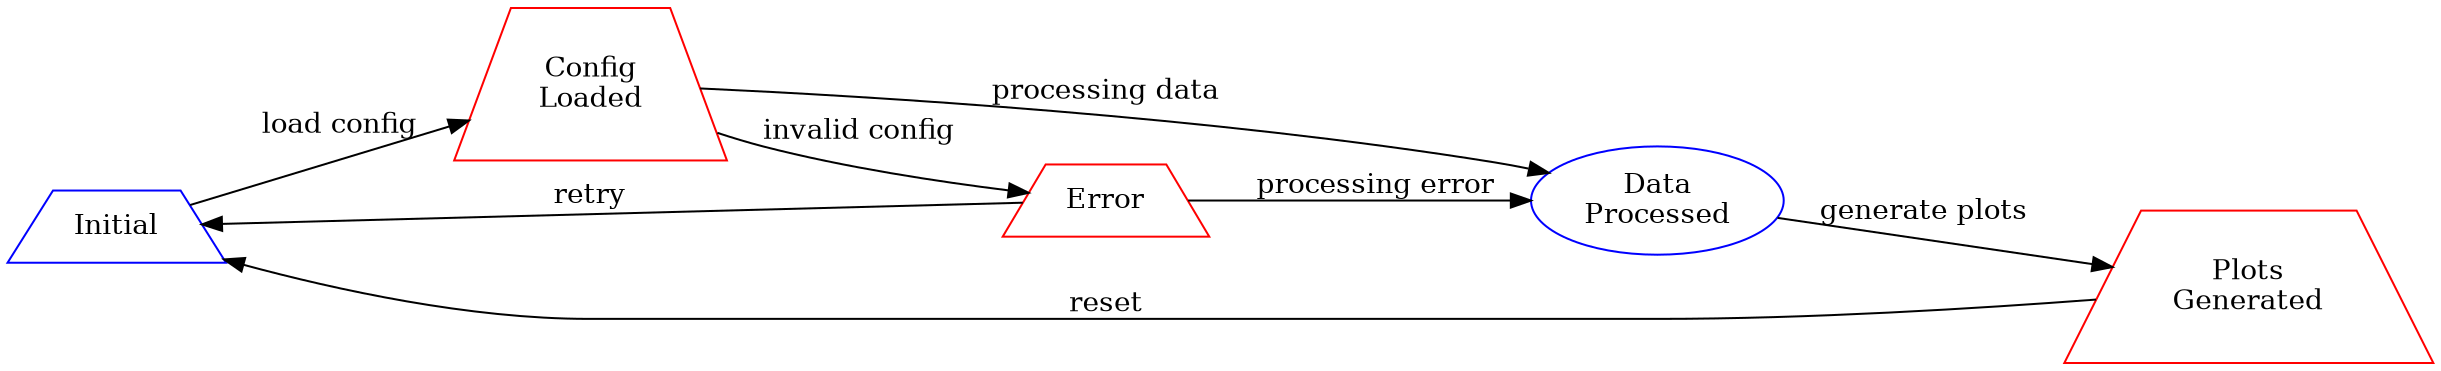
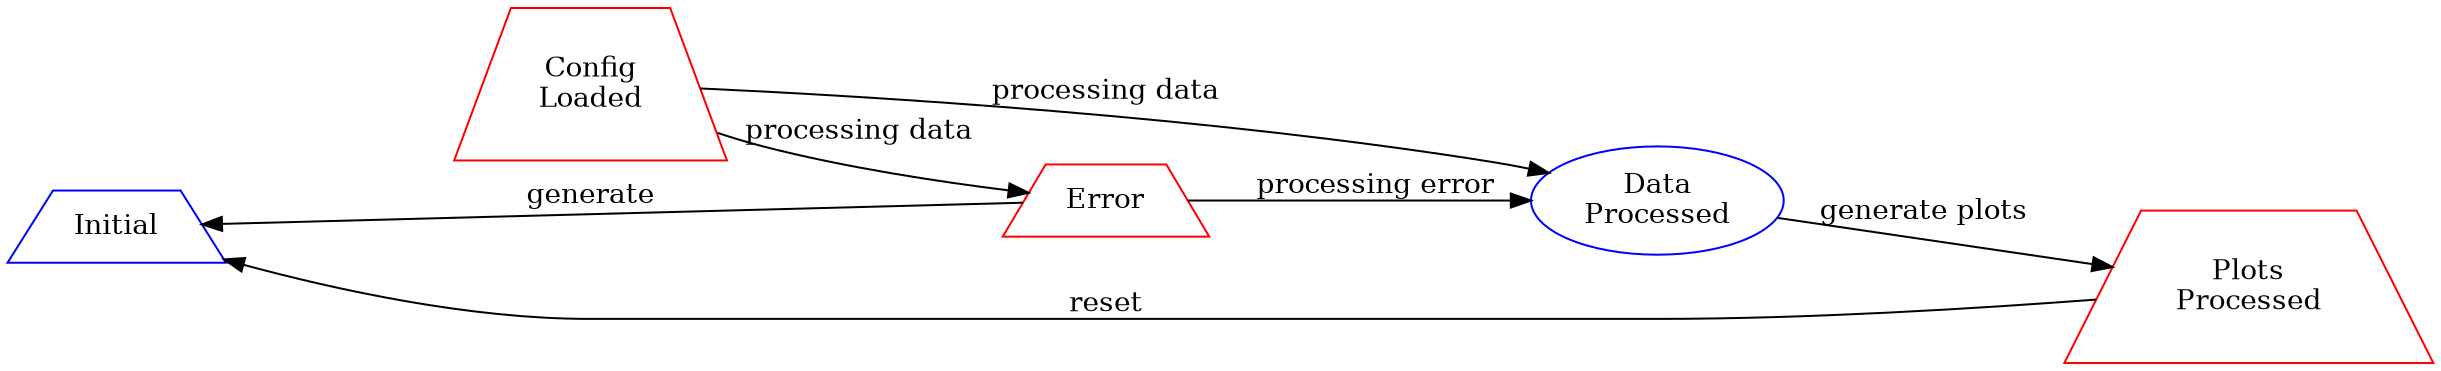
edge "Config Loaded" -> "Error": label "invalid config" -> "processing data"
edge "Initial" -> "Config Loaded": removed, label "load config"
edge "Error" -> "Initial": label "retry" -> "generate"
node "Plots Generated": label "Plots Generated" -> "Plots Processed"
